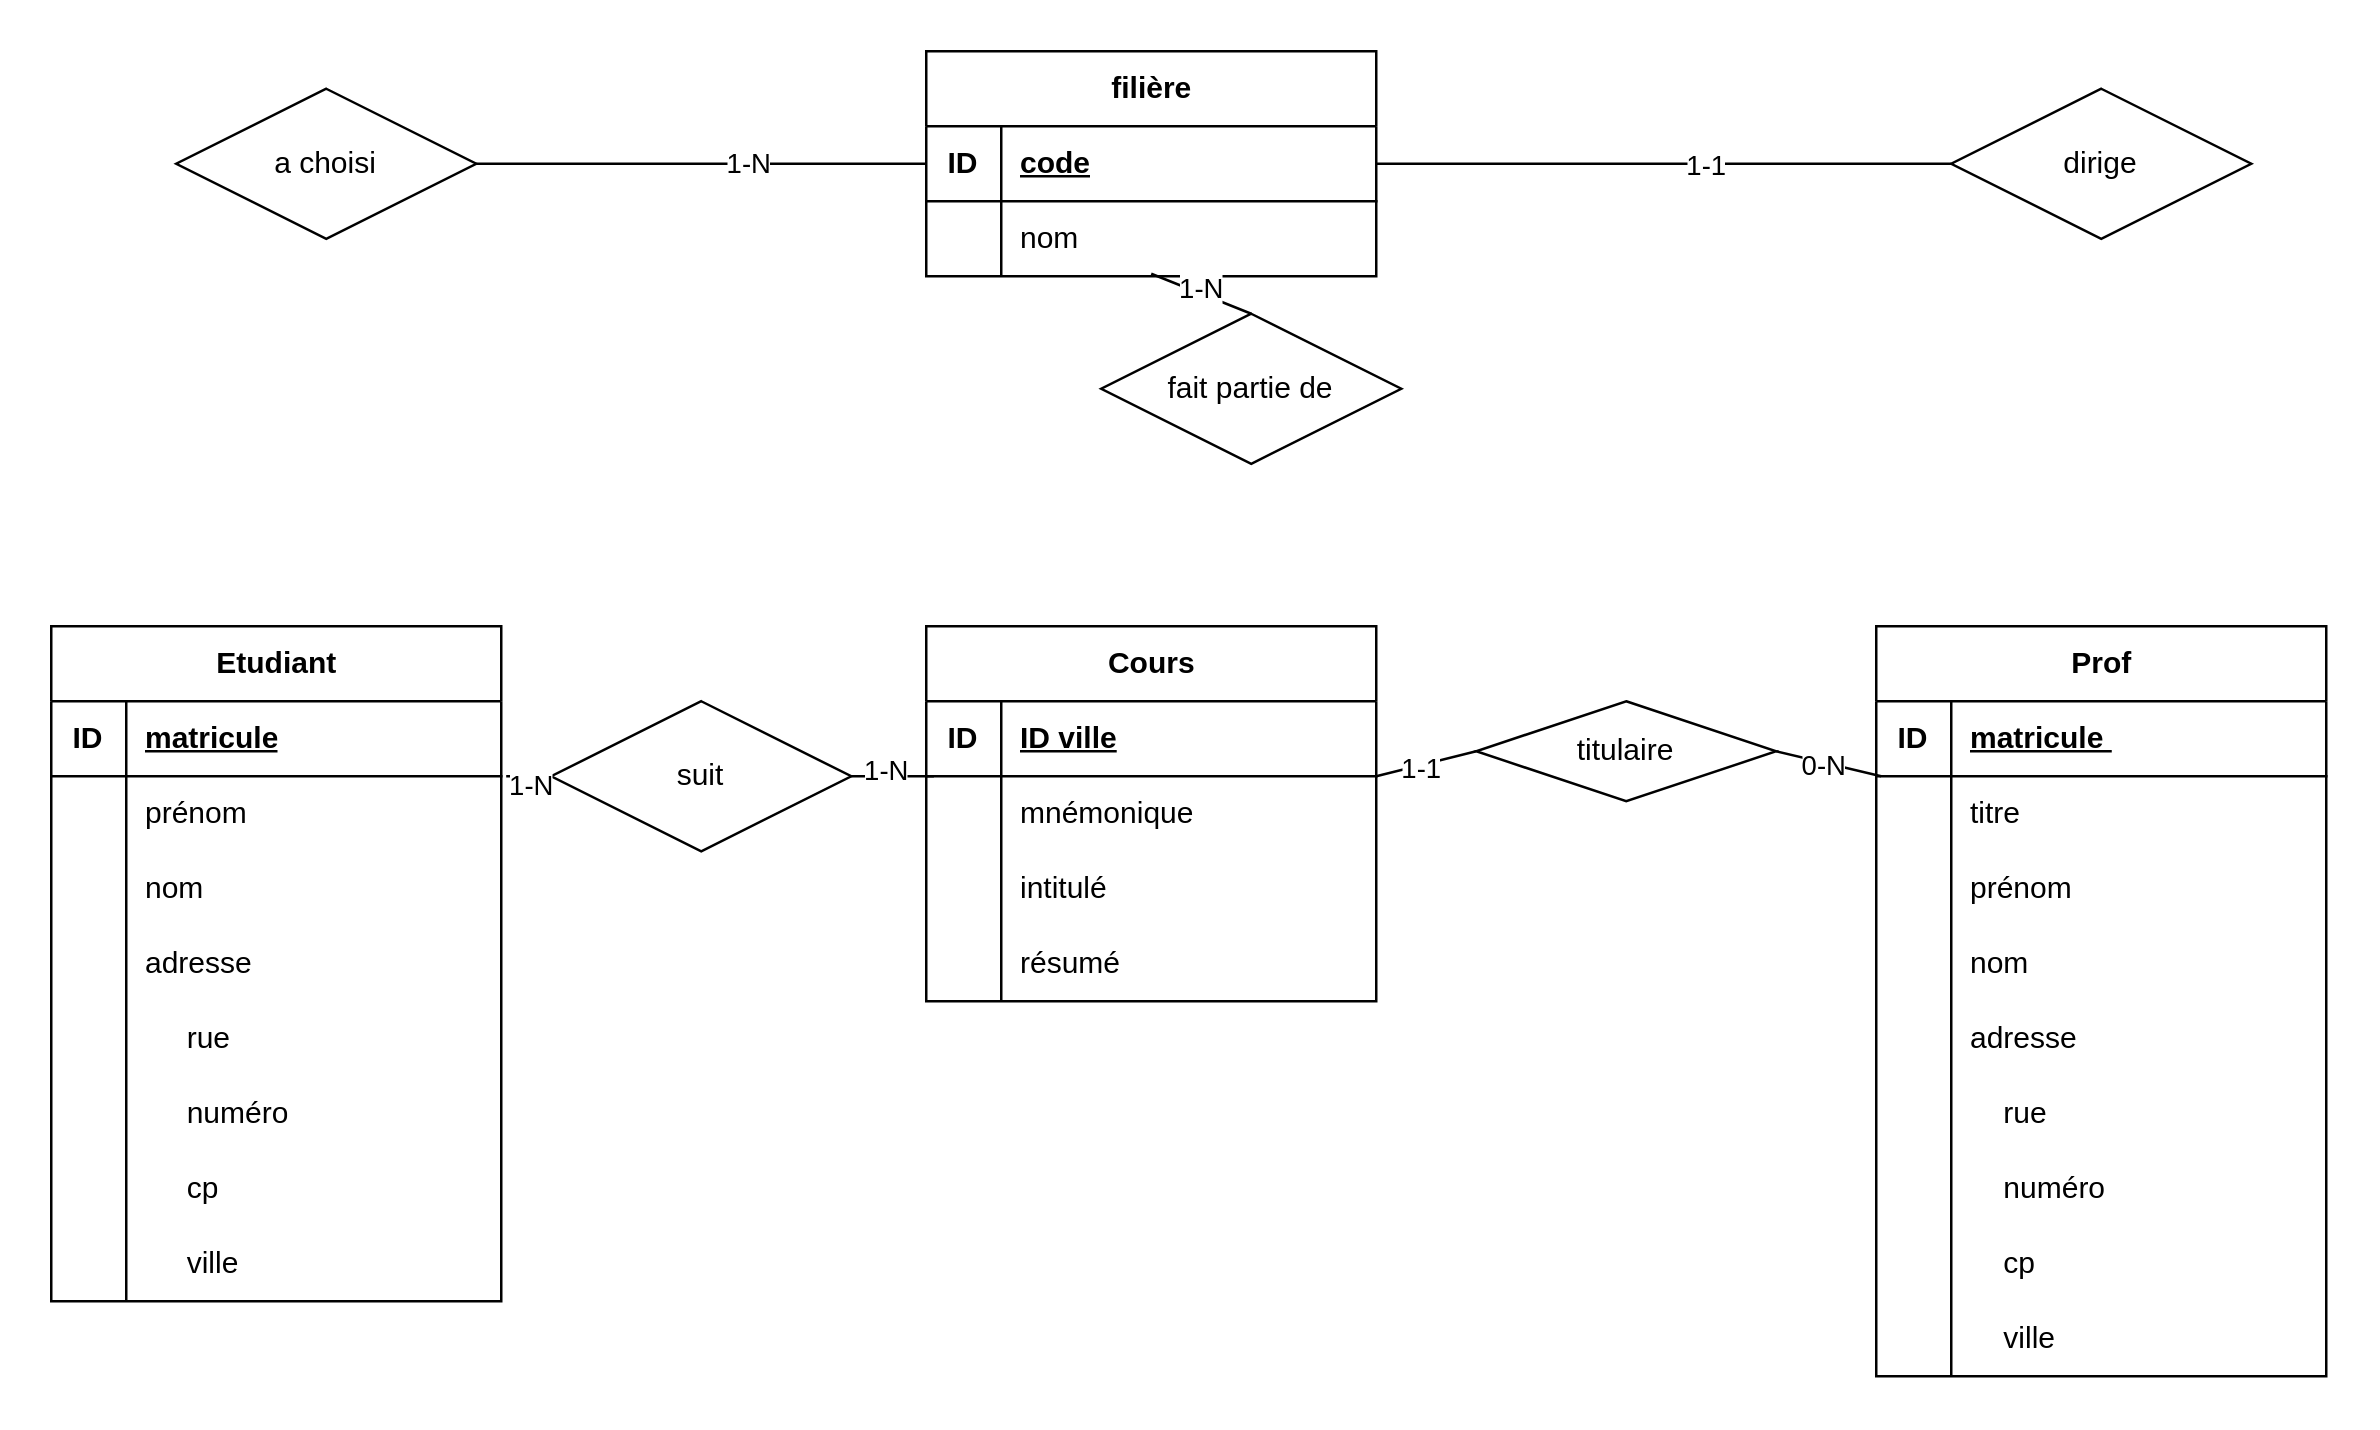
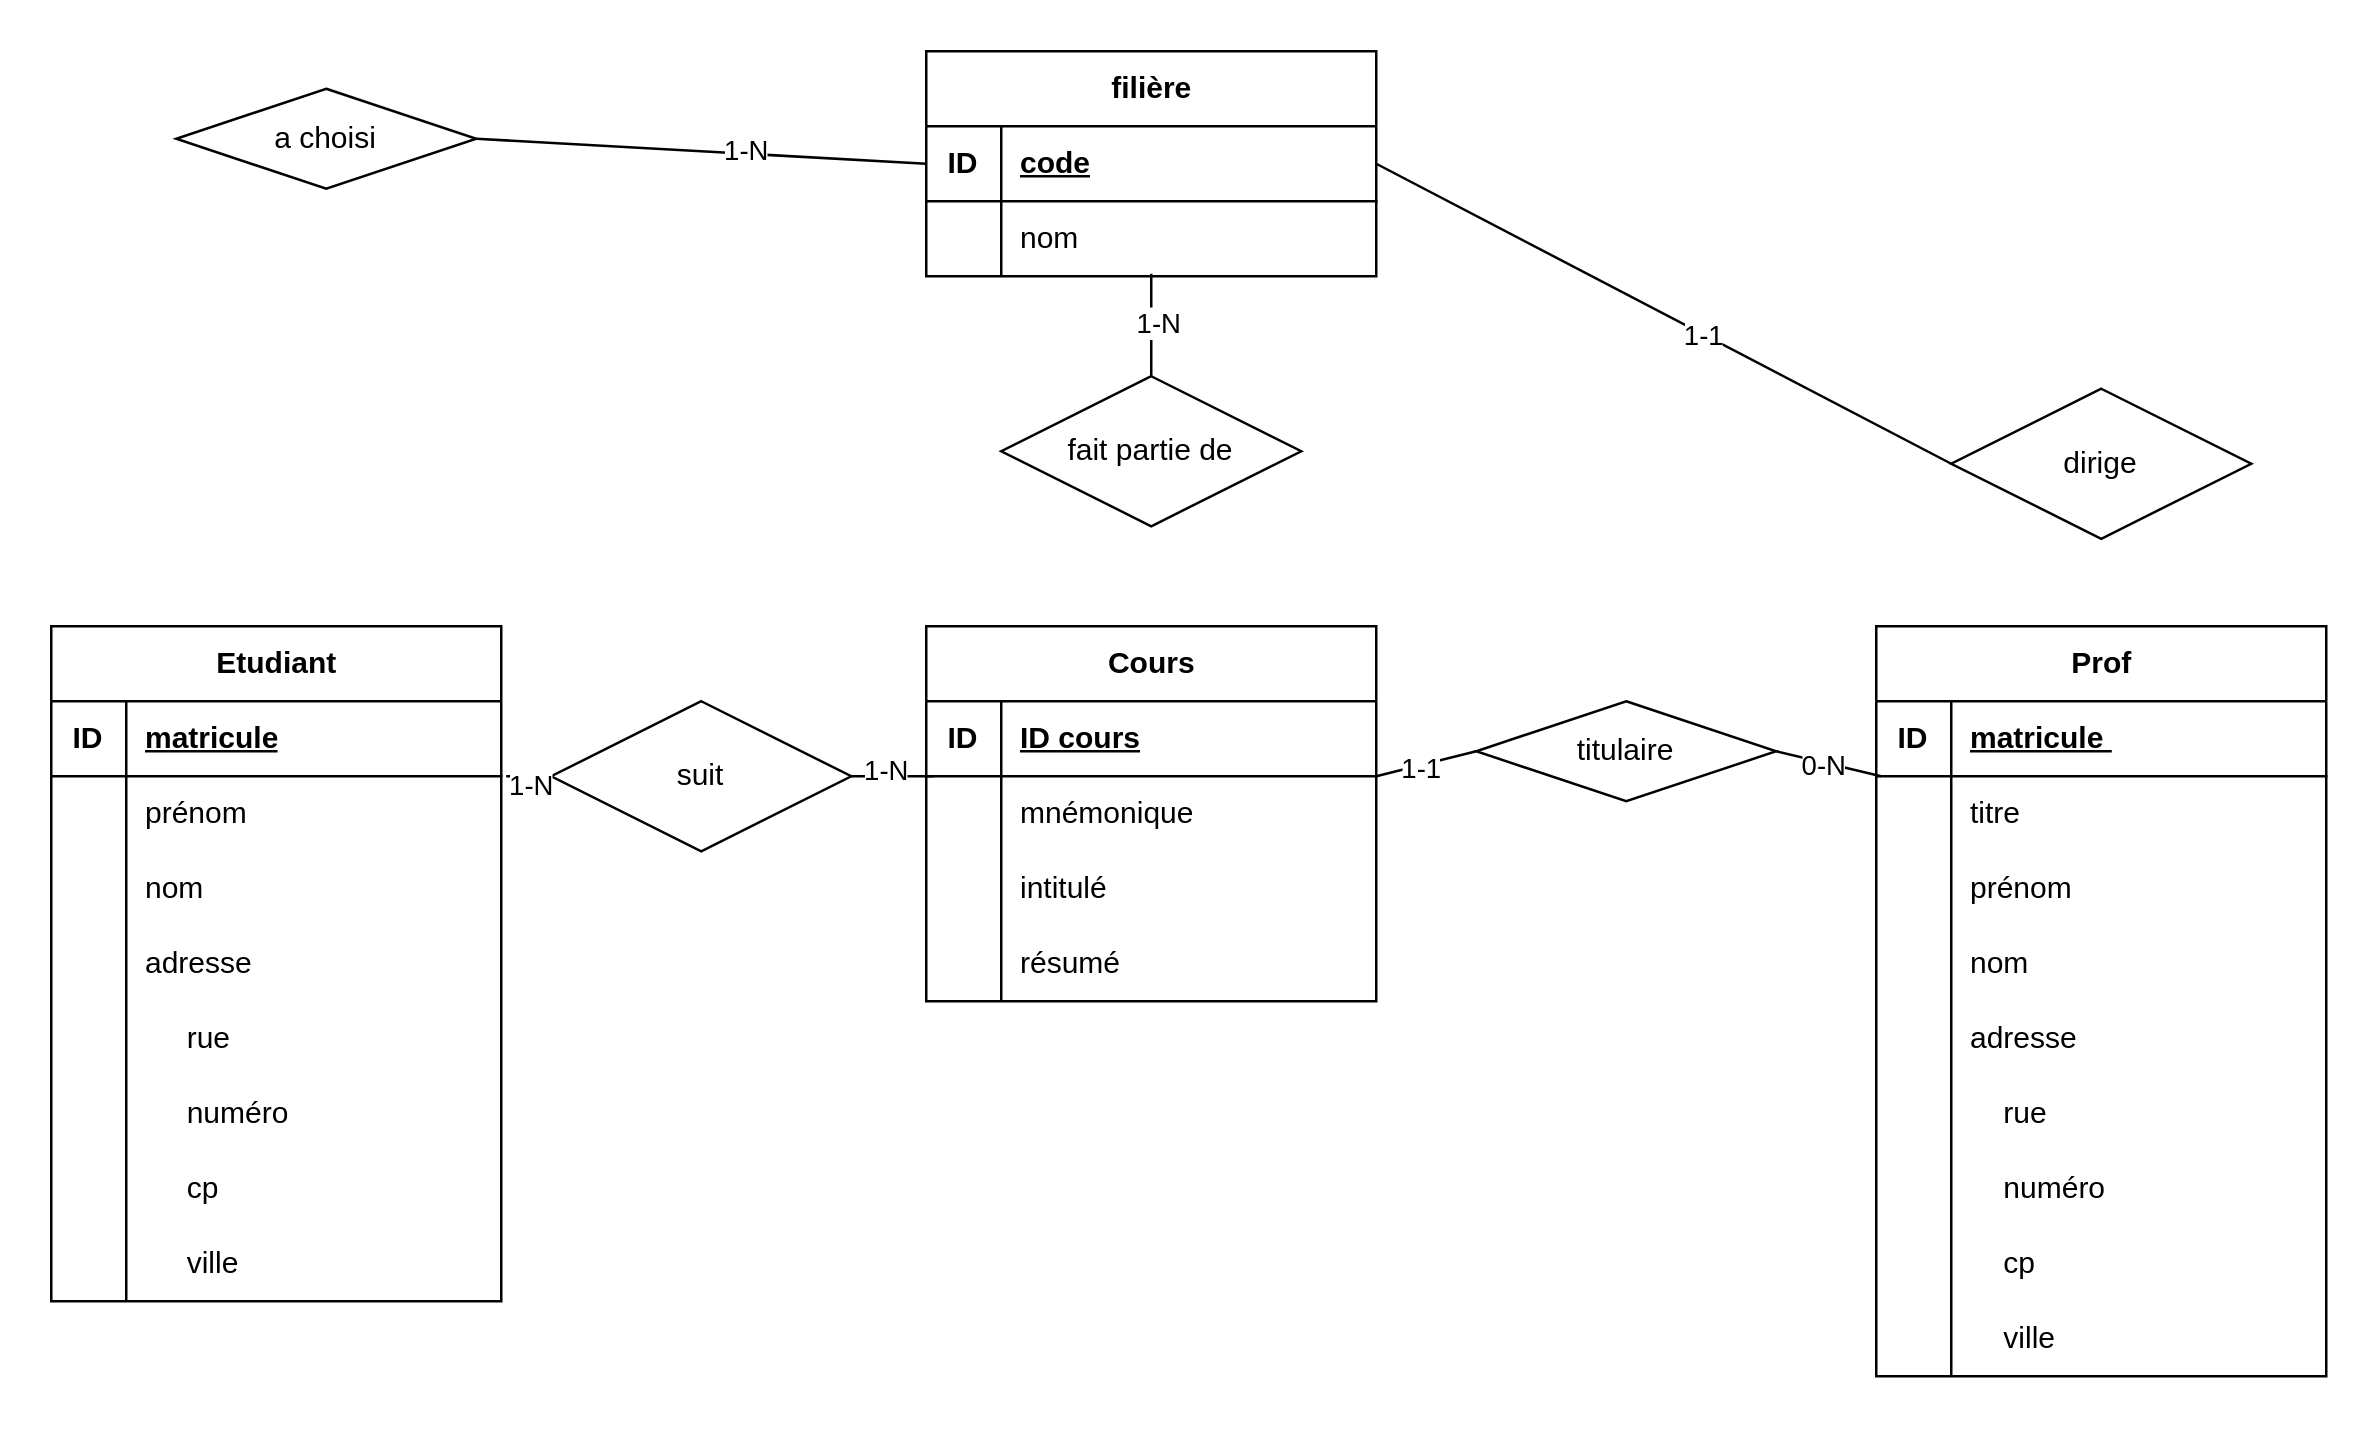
node "a choisi": size 300x150 -> 300x100
node "dirige": moved (2101, 164) -> (2101, 464)
node "fait partie de": moved (1251, 389) -> (1151, 451)
node "ID ville": label "ID ville" -> "ID cours"
